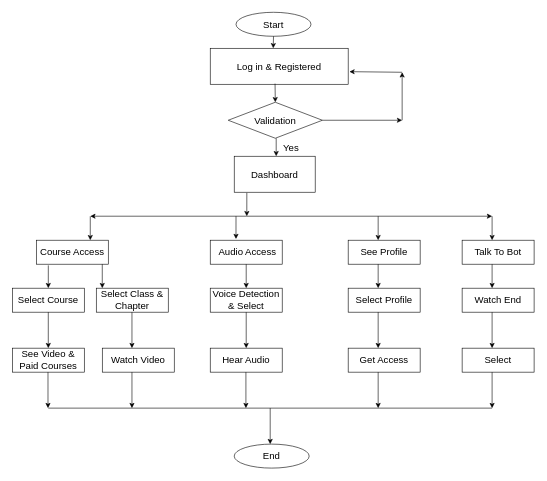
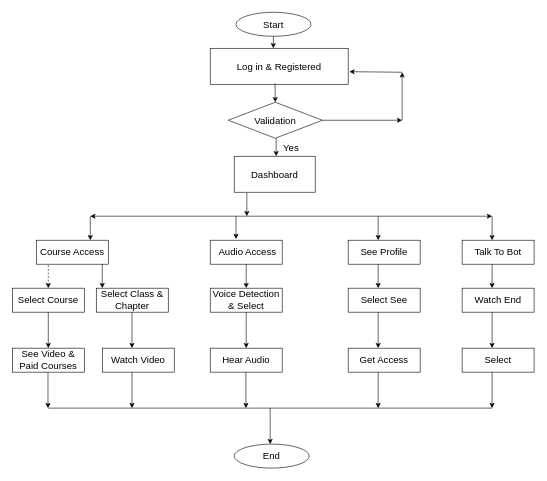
edge "Course Access" -> "Select Course": style solid -> dashed
node "Select Profile": label "Select Profile" -> "Select See"
